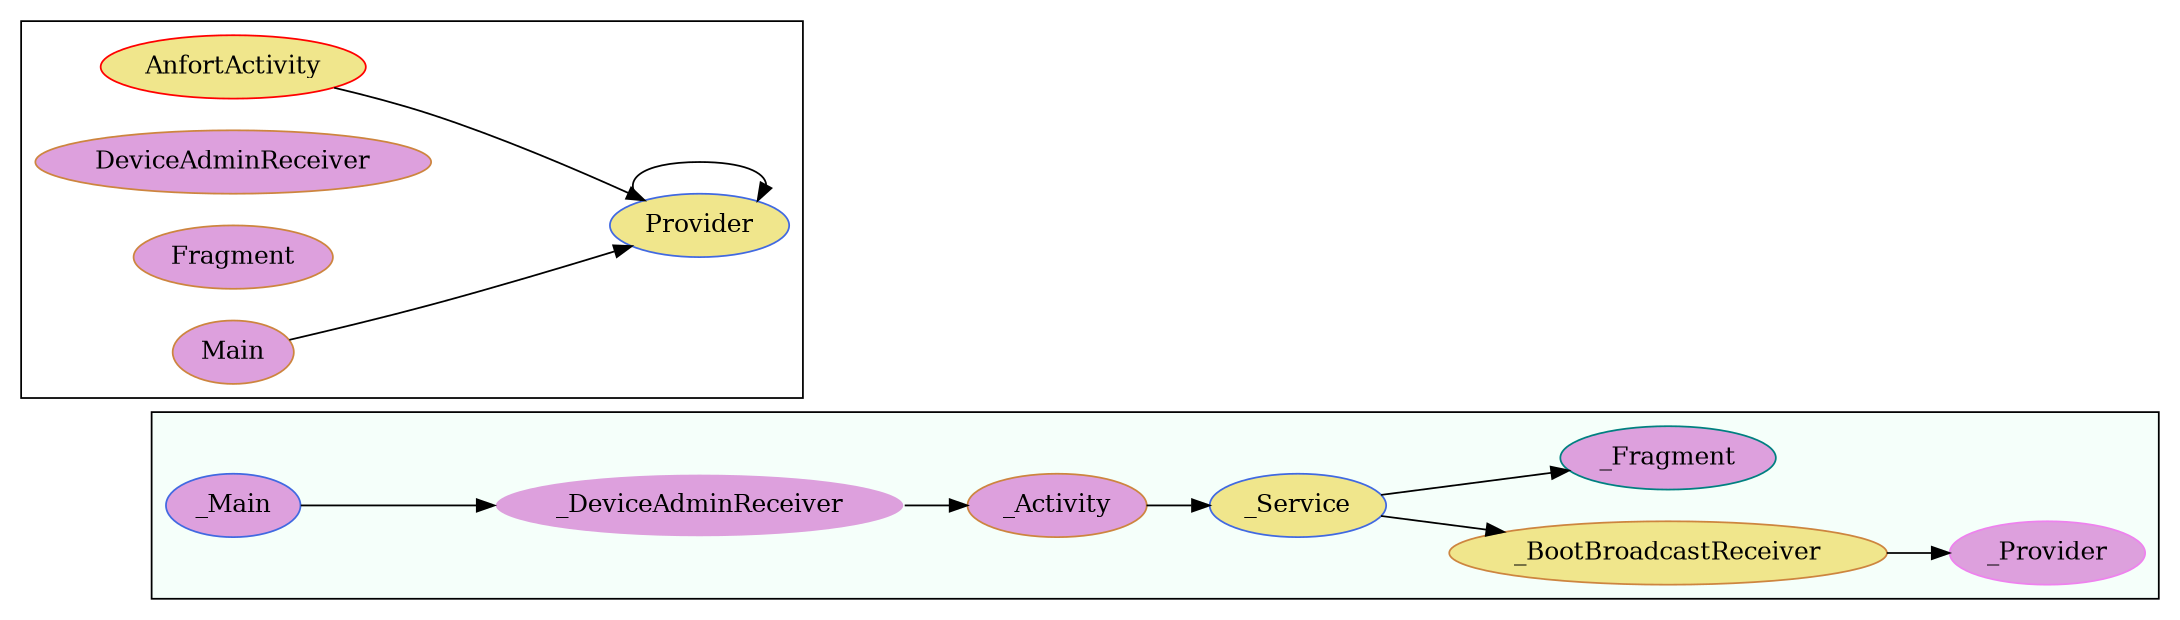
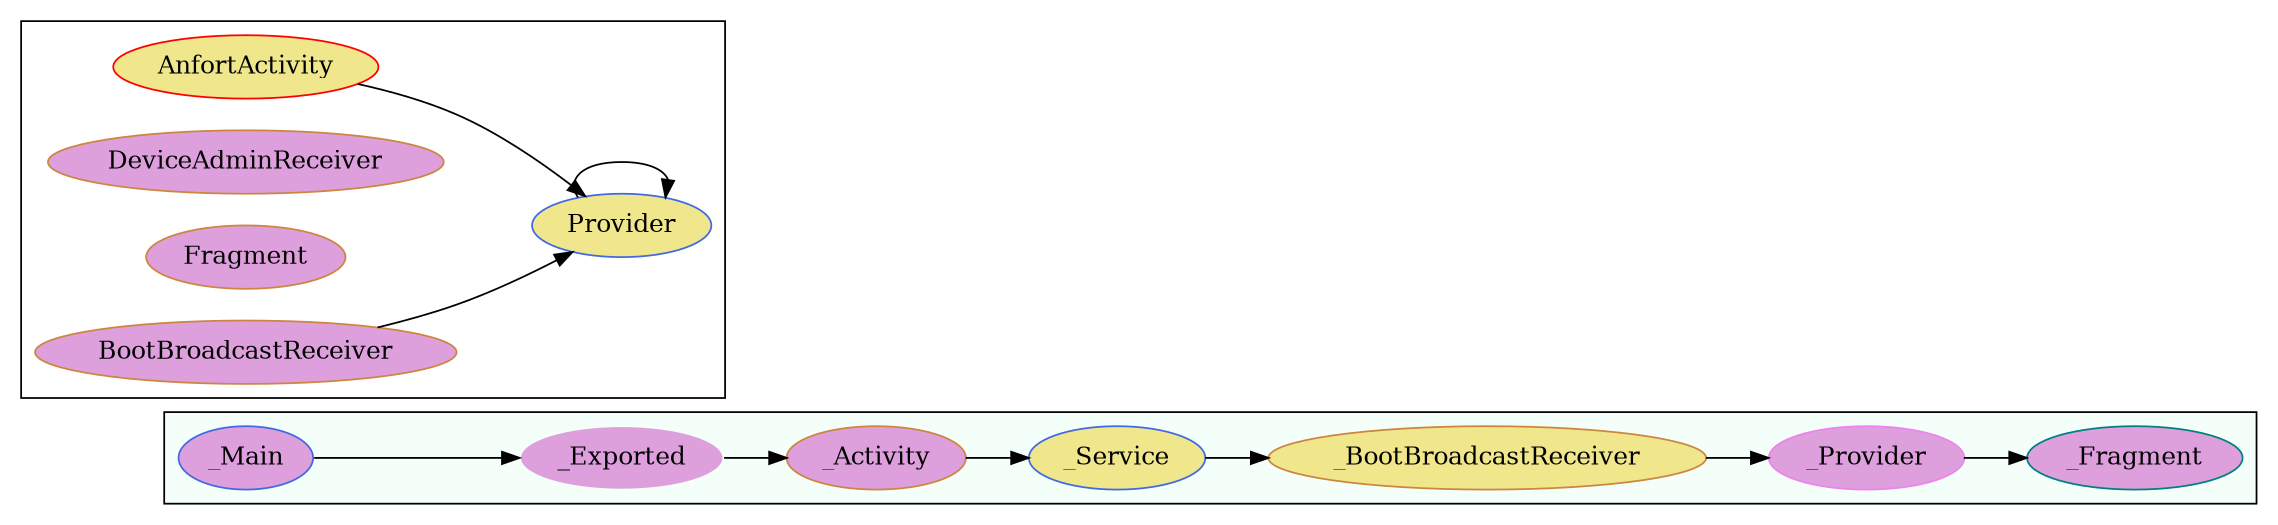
node "Main": label "Main" -> "BootBroadcastReceiver"
edge "_Service" -> "_Fragment": now "_Provider" -> "_Fragment"
node "_DeviceAdminReceiver": label "_DeviceAdminReceiver" -> "_Exported"
